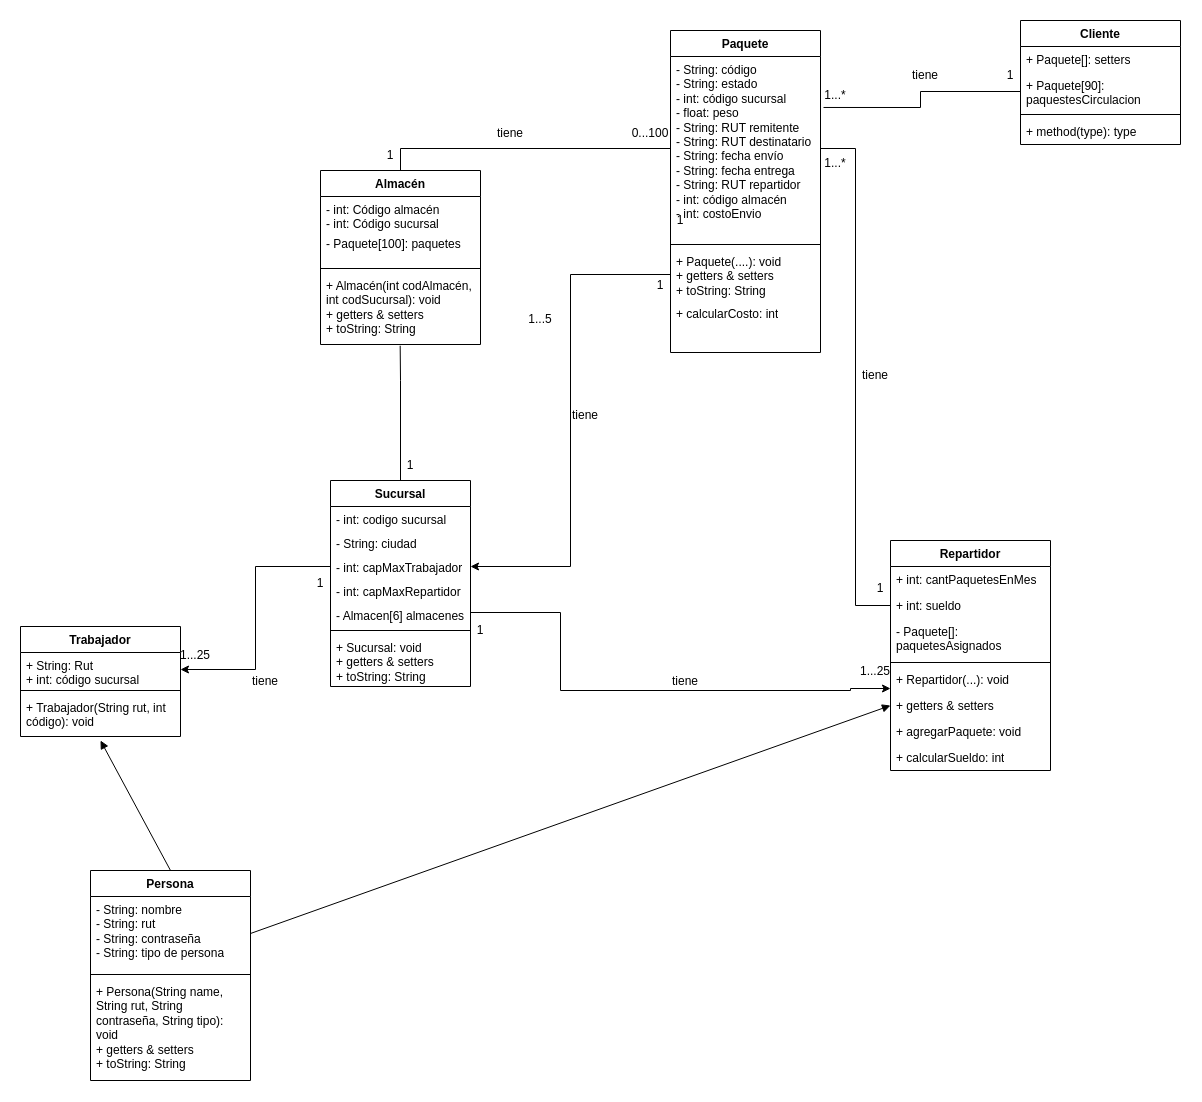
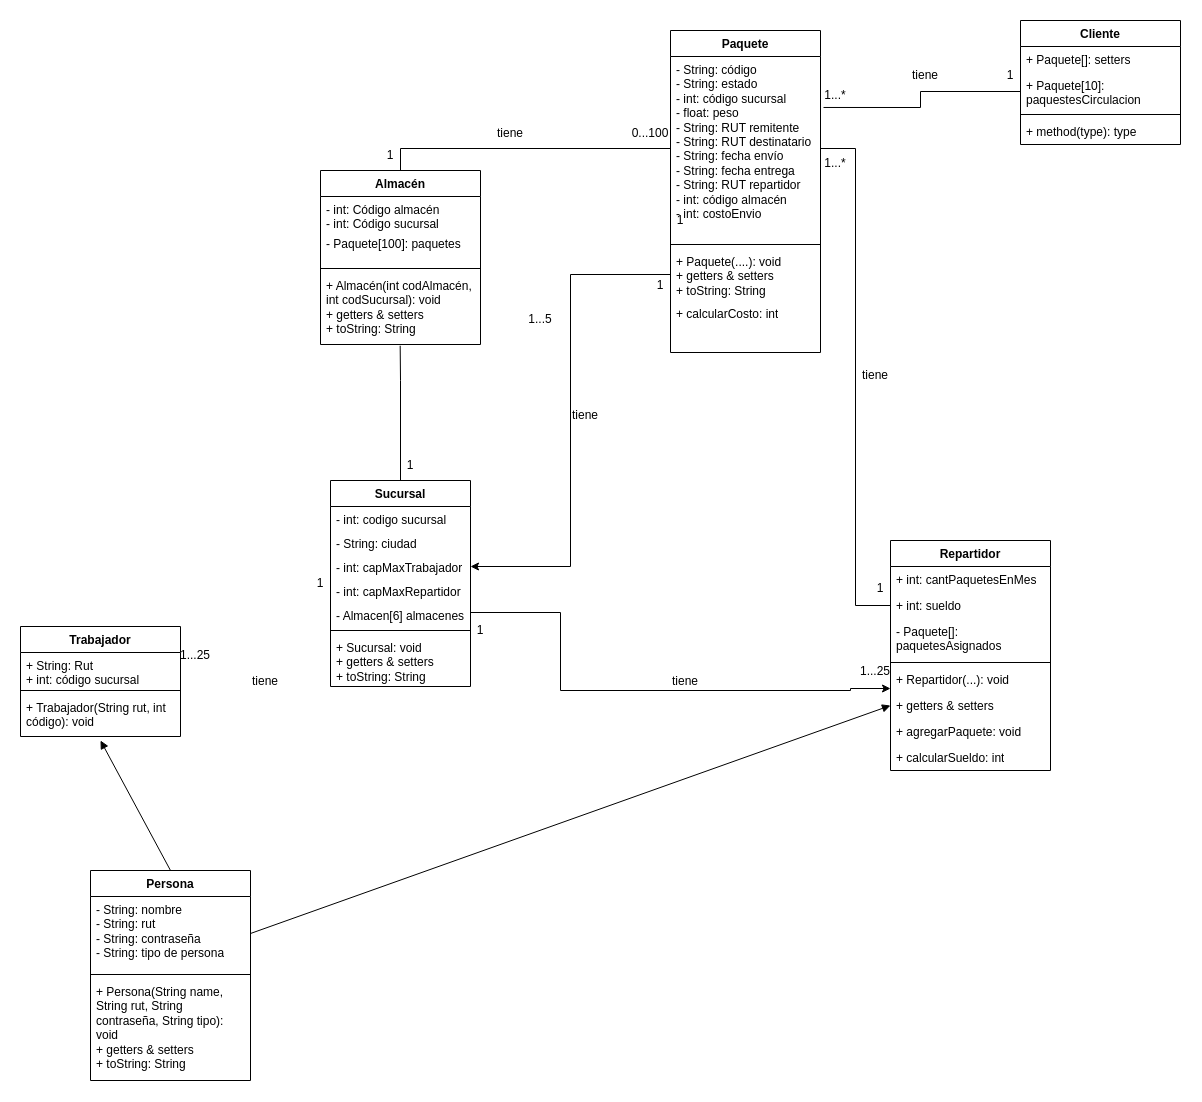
node "+ Paquete[90]: paquestesCirculacion": label "+ Paquete[90]: paquestesCirculacion" -> "+ Paquete[10]: paquestesCirculacion"
edge "- int: capMaxTrabajador" -> "+ String: Rut + int: código sucursal": removed
